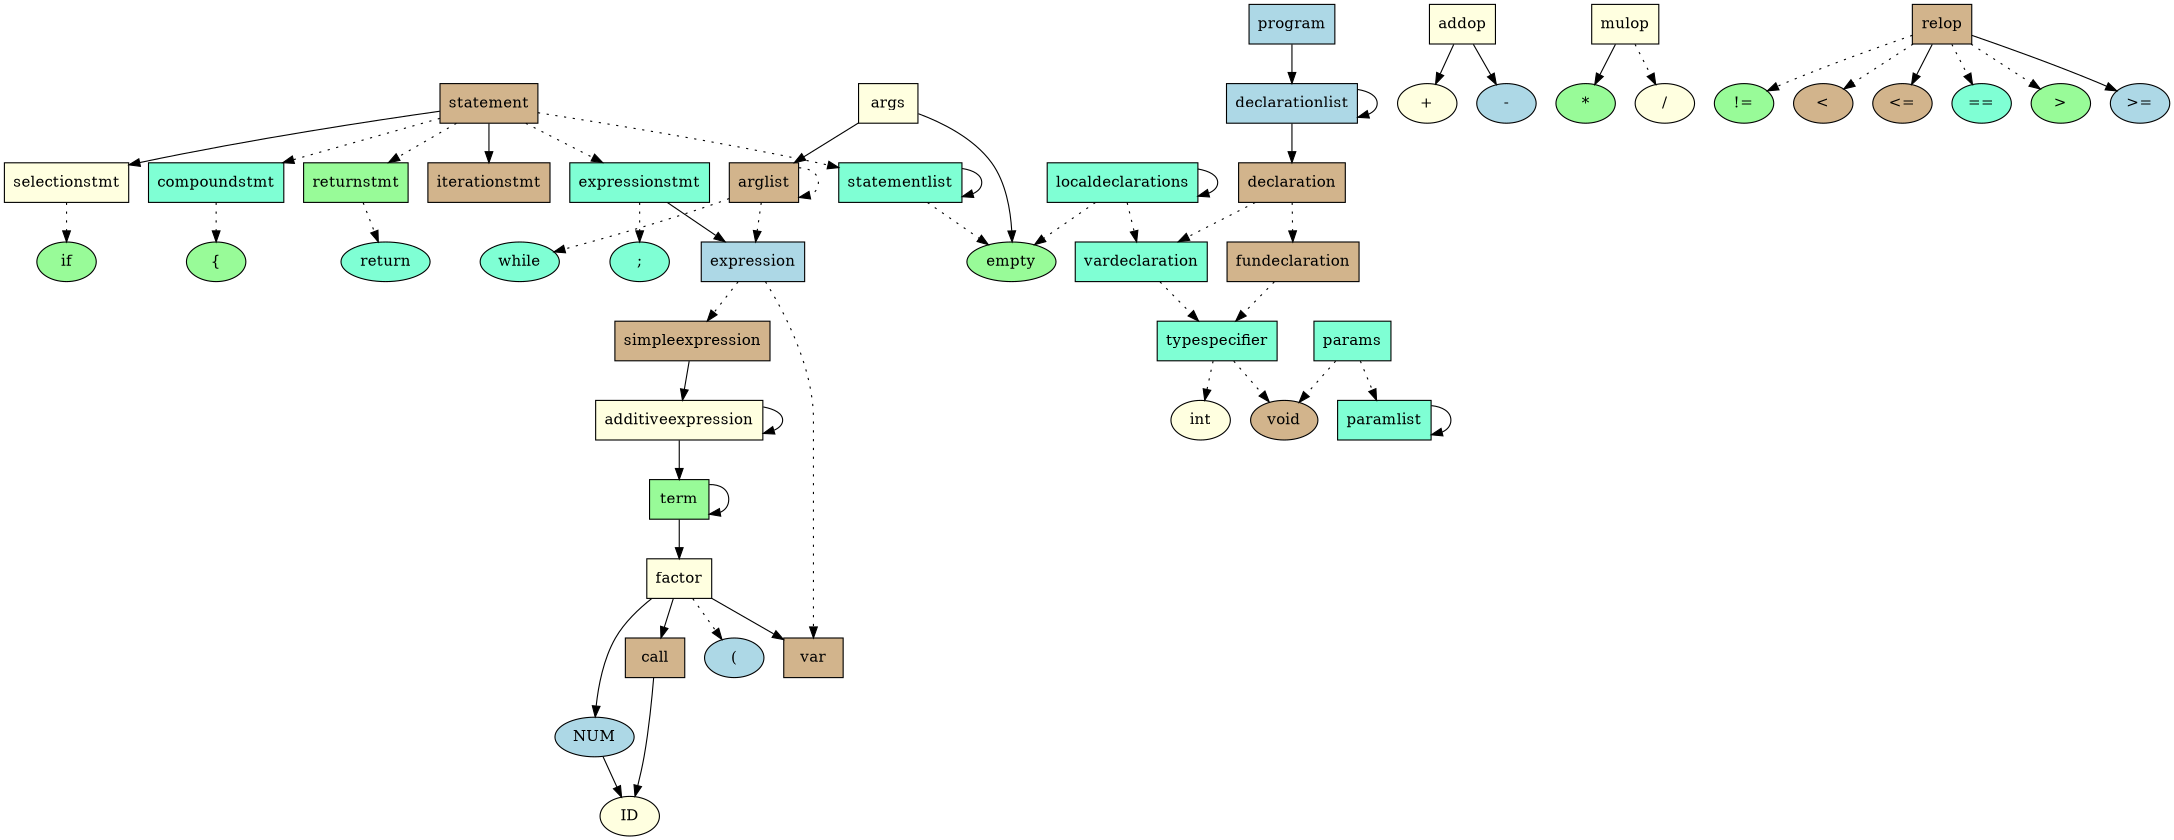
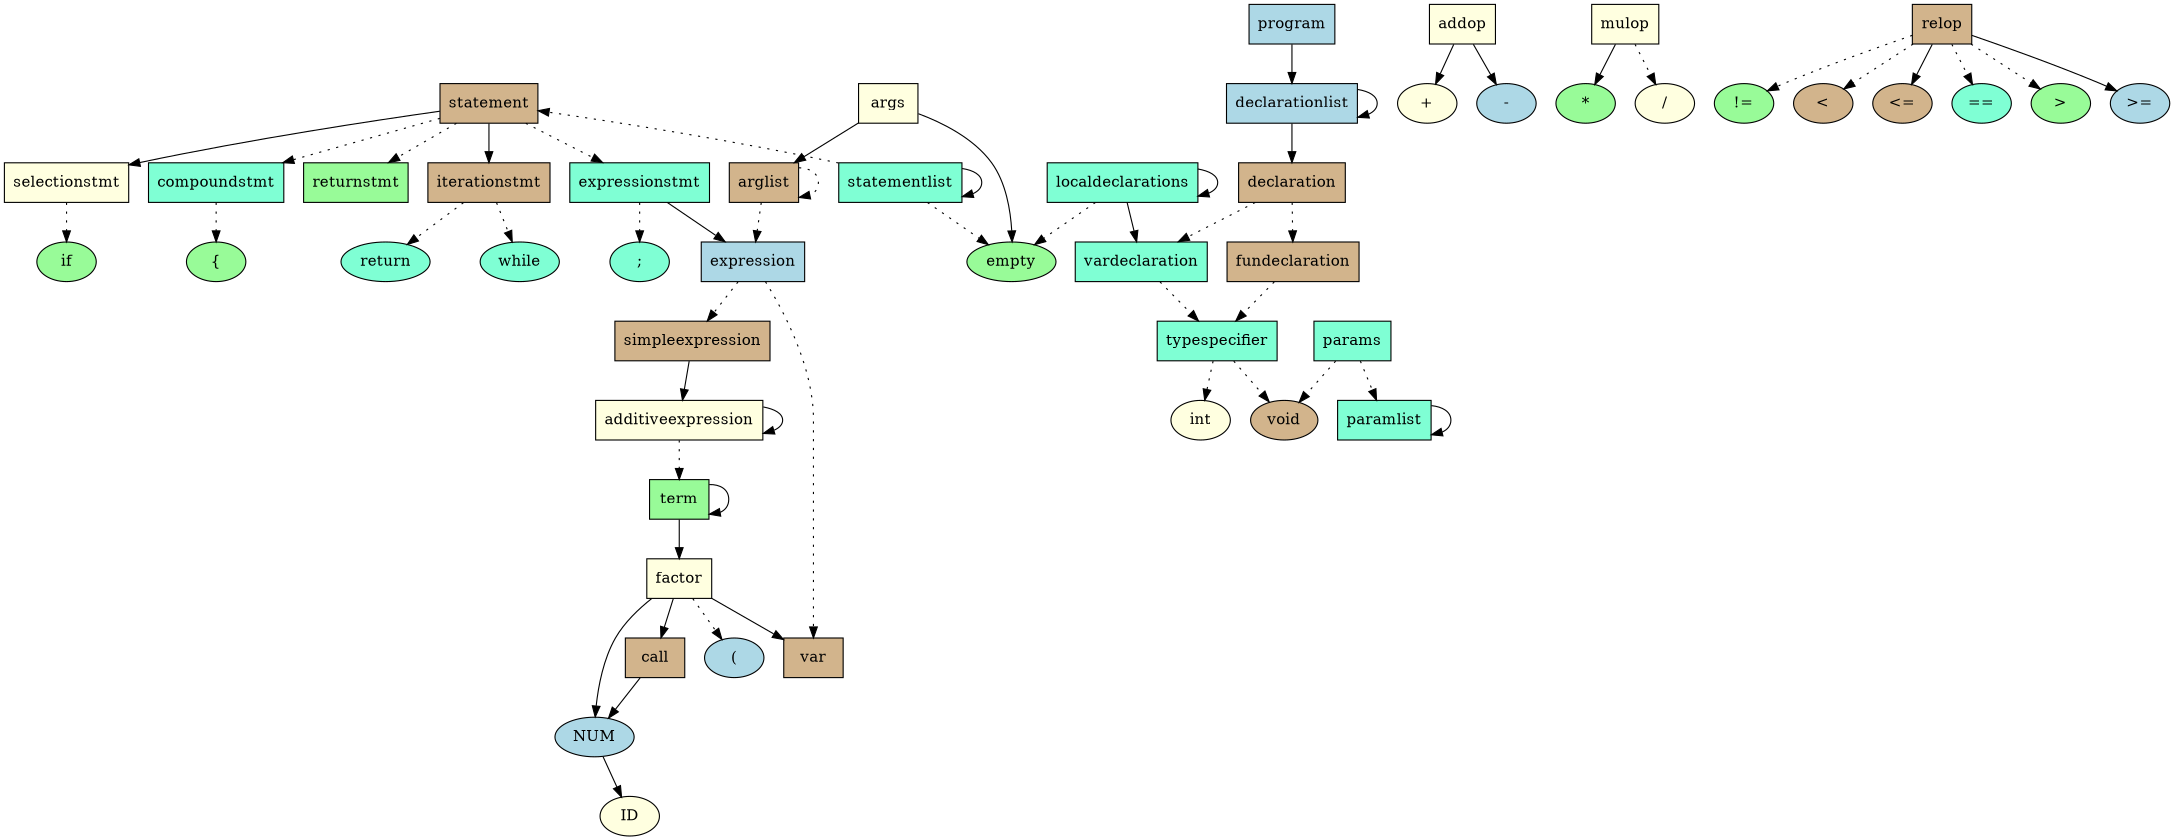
edge "statement" -> "statementlist": reversed
edge "returnstmt" -> "return": now "iterationstmt" -> "return"
edge "localdeclarations" -> "vardeclaration": style dotted -> solid
edge "arglist" -> "while": now "iterationstmt" -> "while"
edge "additiveexpression" -> "term": style solid -> dotted
edge "call" -> "ID": now "call" -> "NUM"
